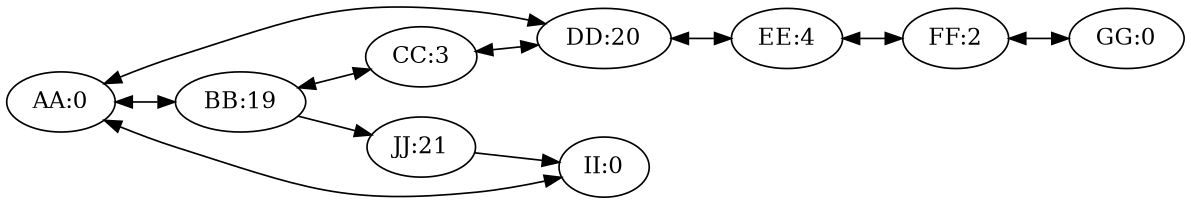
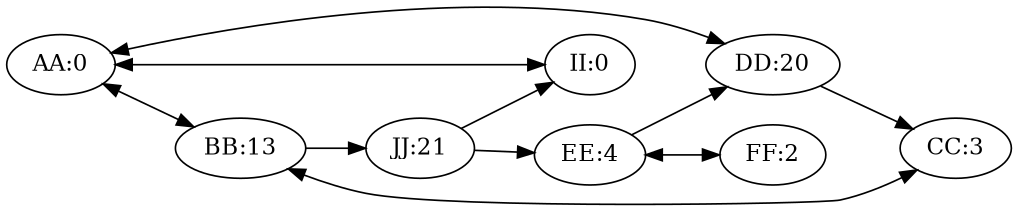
edge "DD:20" -> "EE:4": now "JJ:21" -> "EE:4"
node "GG:0": removed
edge "CC:3" -> "DD:20": removed
node "BB:19": label "BB:19" -> "BB:13"
